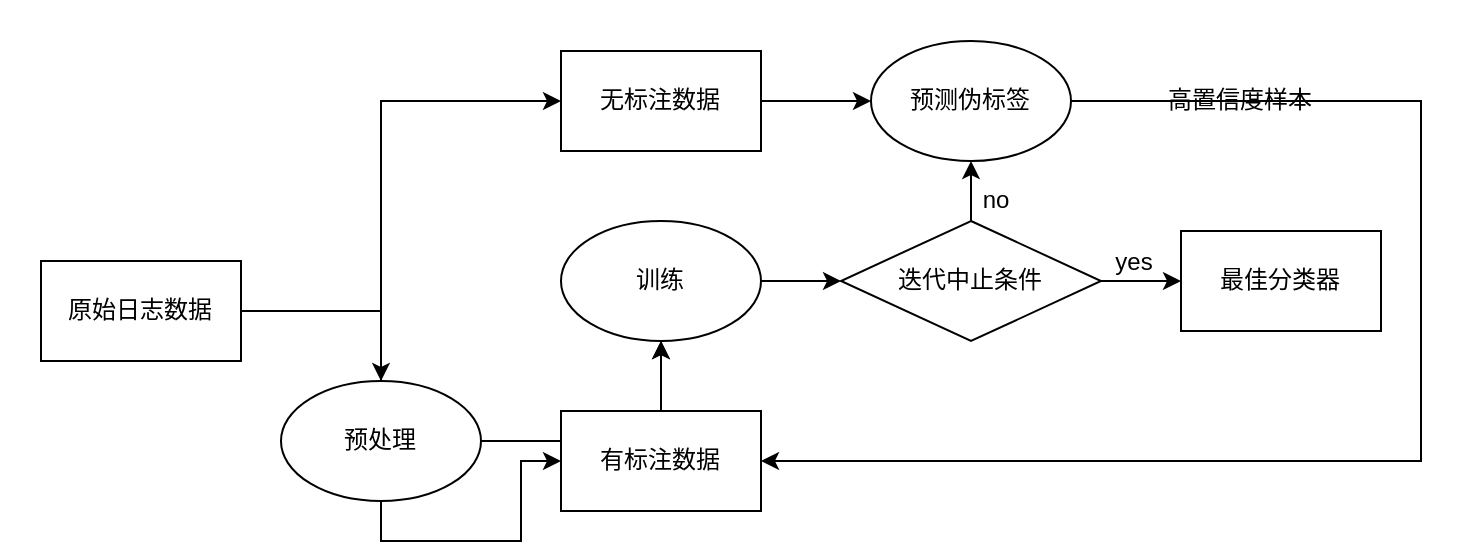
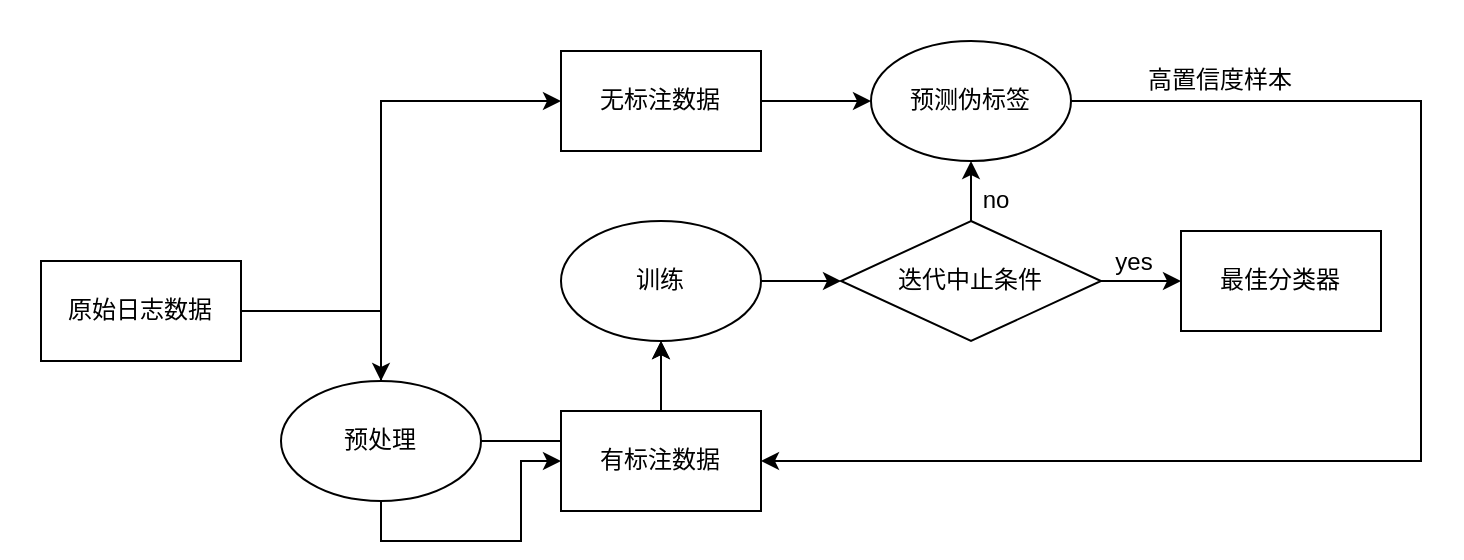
node "高置信度样本": moved (1241, 101) -> (1221, 81)
